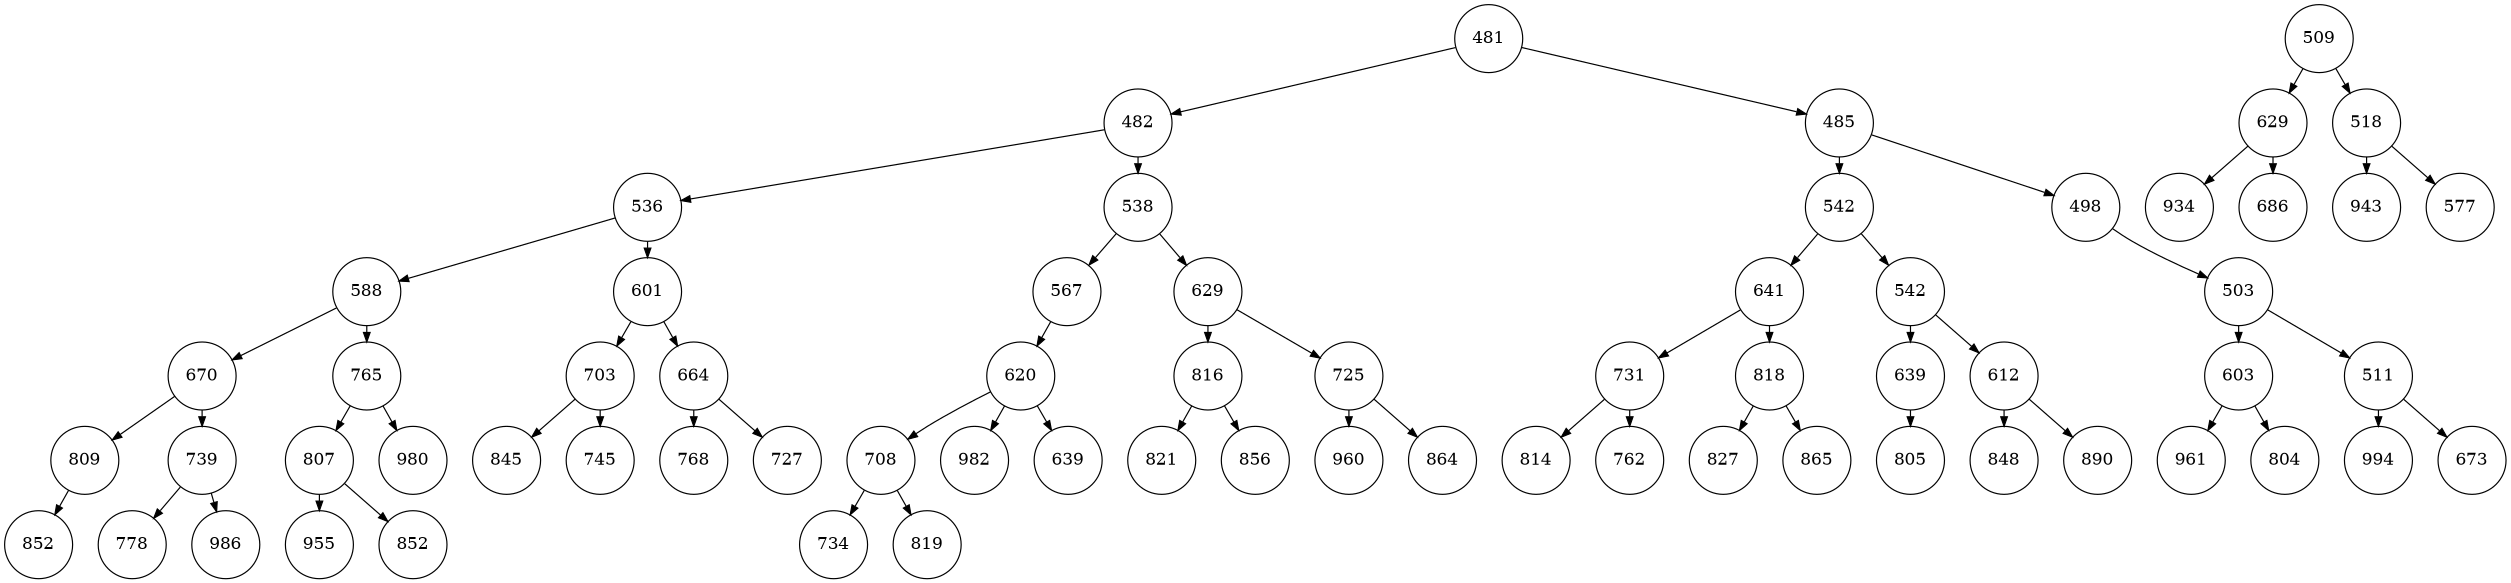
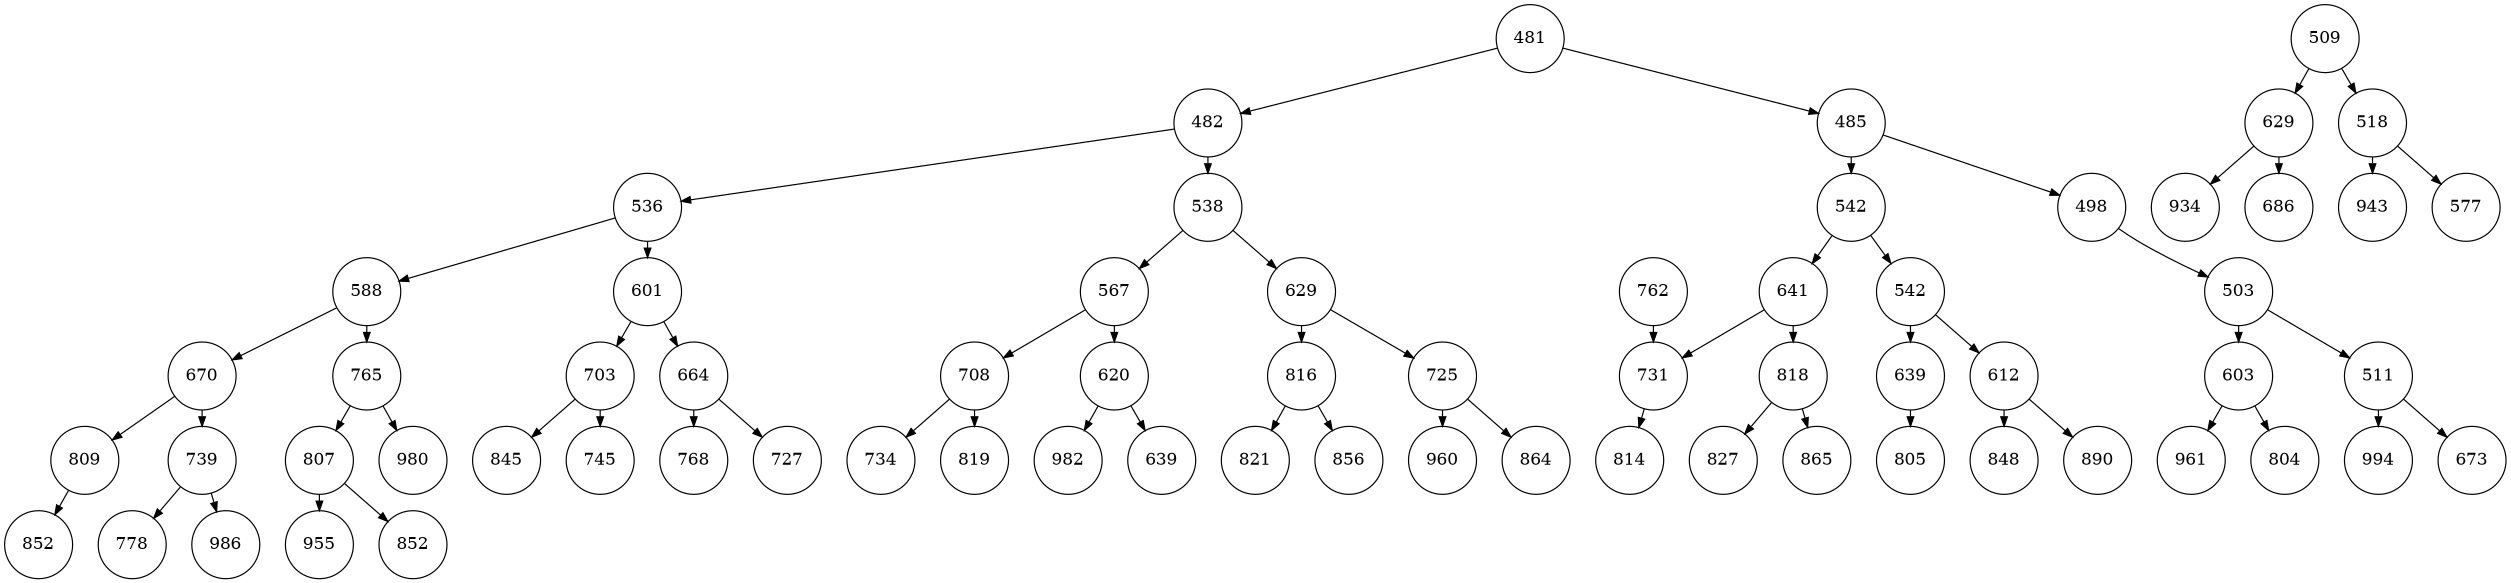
edge "620" -> "708": now "567" -> "708"
edge "731" -> "762": reversed
